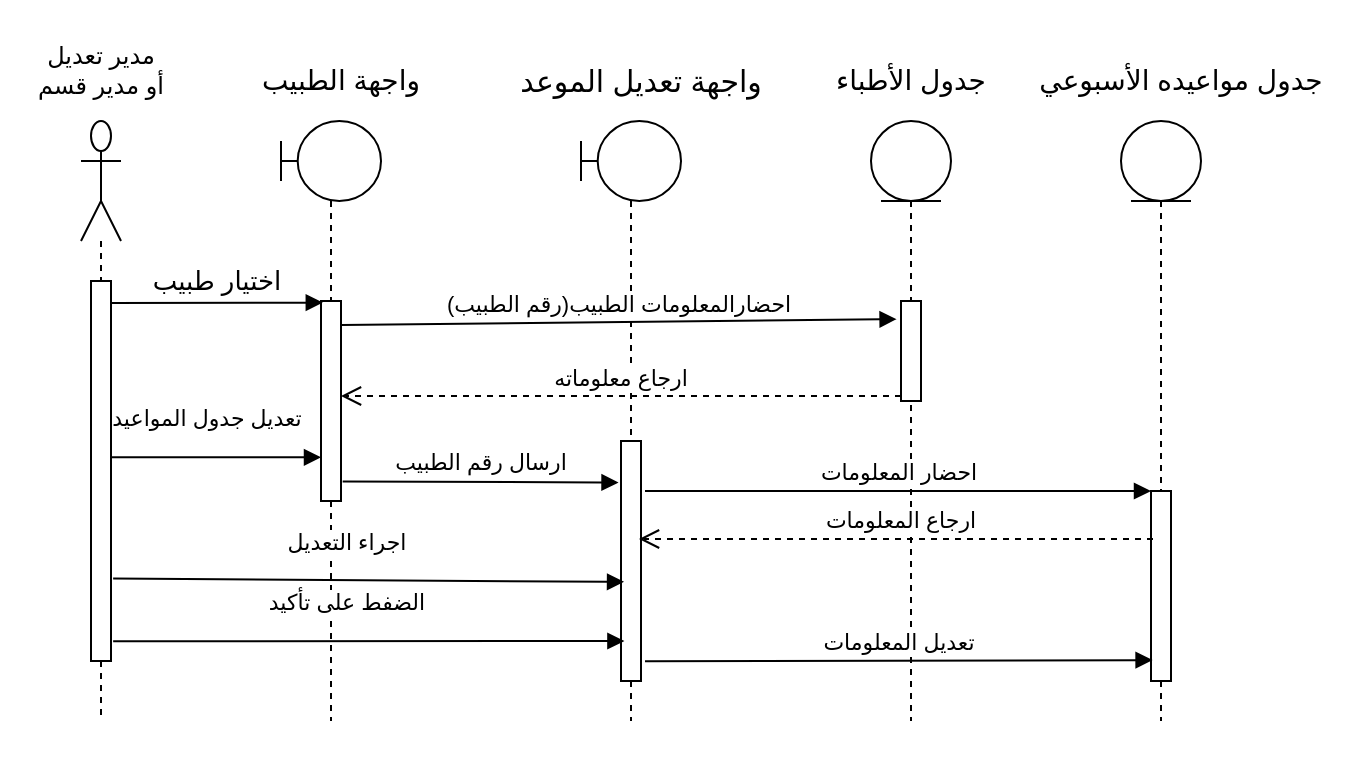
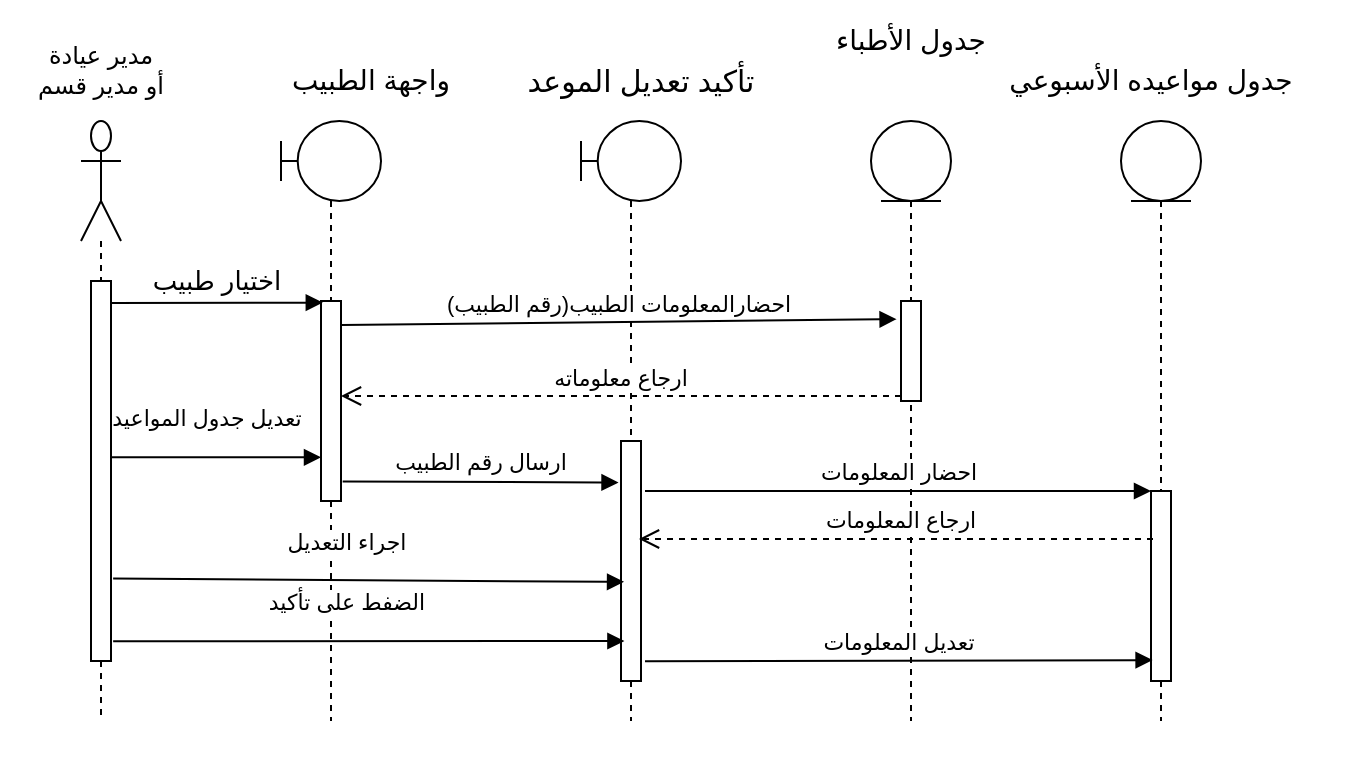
node "مدير تعديل أو مدير قسم": label "مدير تعديل أو مدير قسم" -> "مدير عيادة أو مدير قسم"
node "واجهة الطبيب": moved (341, 81) -> (371, 81)
node "واجهة تعديل الموعد": label "واجهة تعديل الموعد" -> "تأكيد تعديل الموعد"
node "جدول الأطباء": moved (911, 81) -> (911, 41)
node "جدول مواعيده الأسبوعي": moved (1181, 81) -> (1151, 81)
